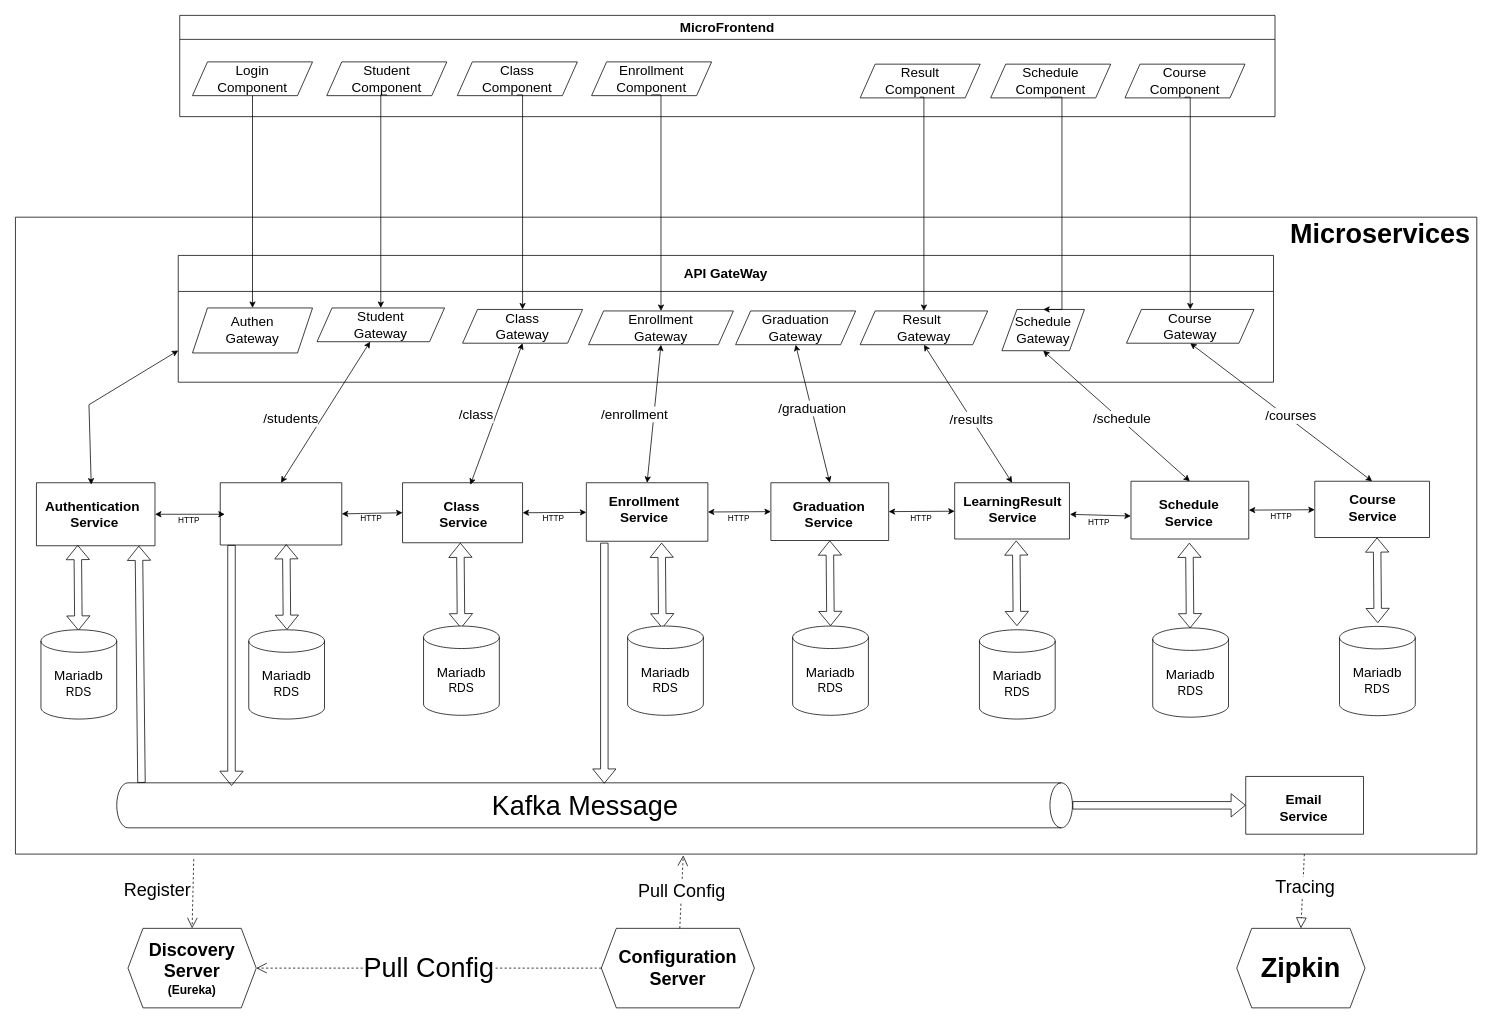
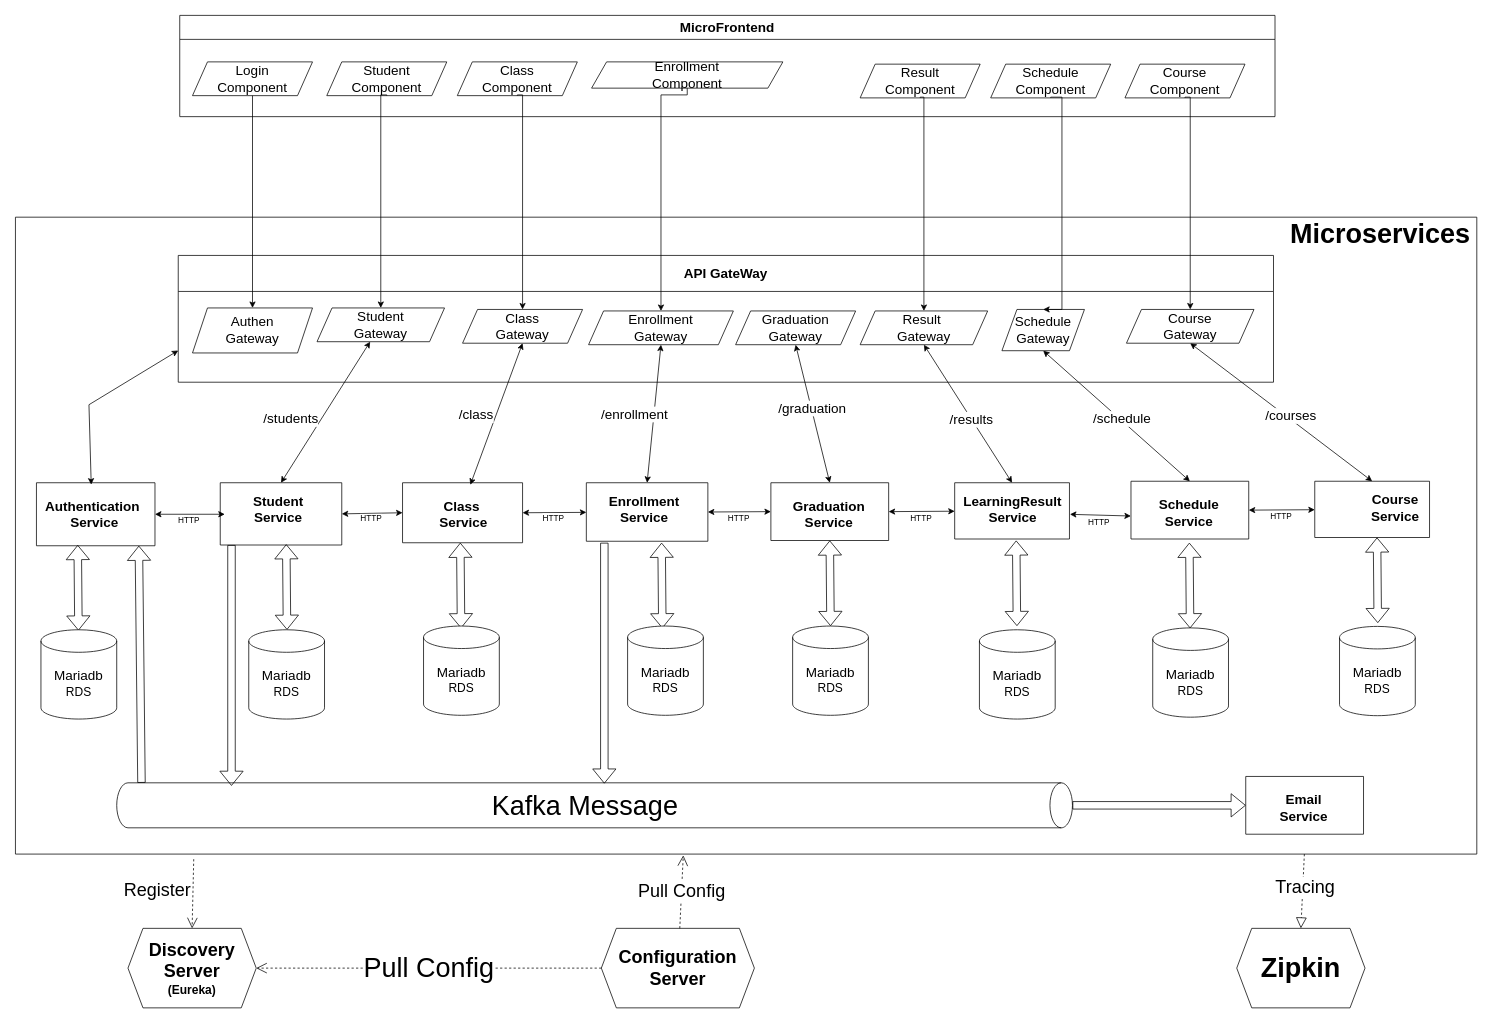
node "Enrollment Component": size 120x34 -> 191x26
node "Course Service": moved (1372, 508) -> (1395, 508)
node "Student Service": added
